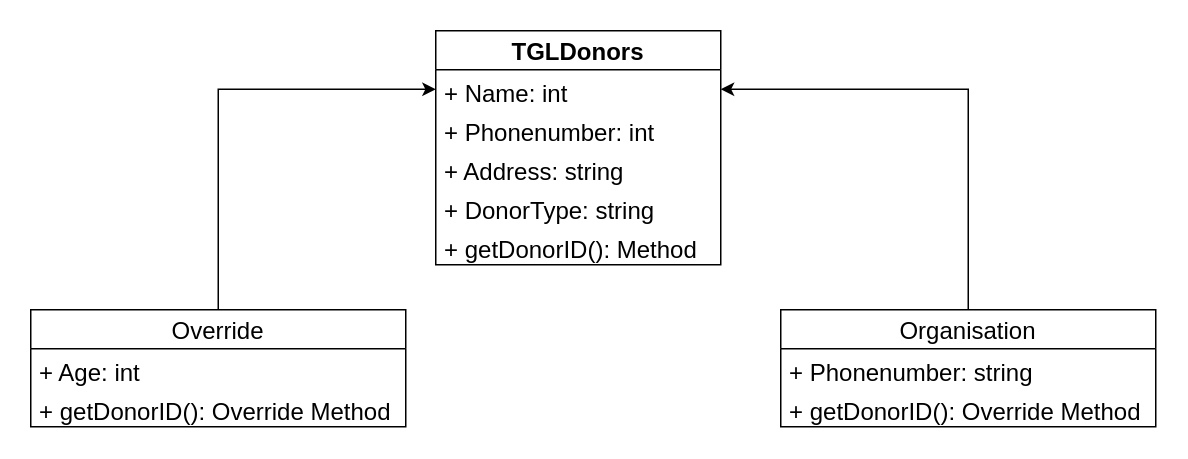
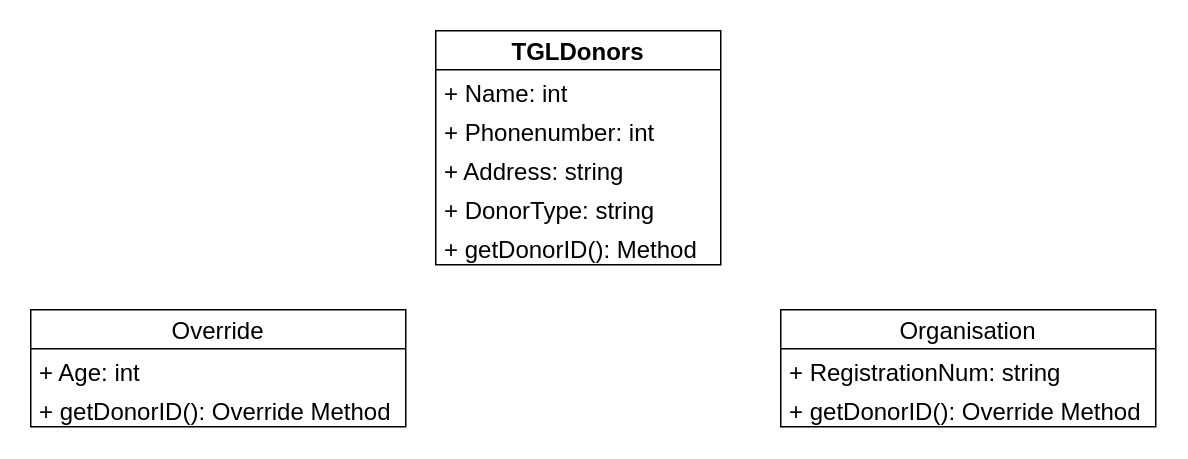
edge "Organisation" -> "+ Name: int": removed
edge "Override" -> "+ Name: int": removed
node "+ Phonenumber: string": label "+ Phonenumber: string" -> "+ RegistrationNum: string"
